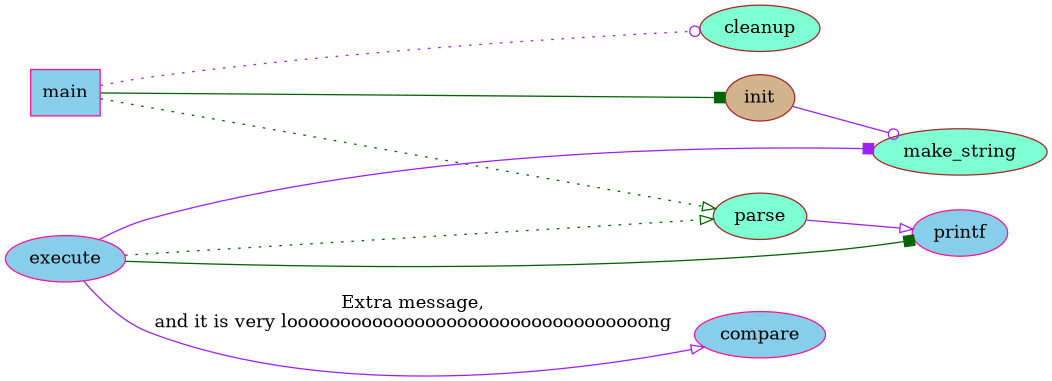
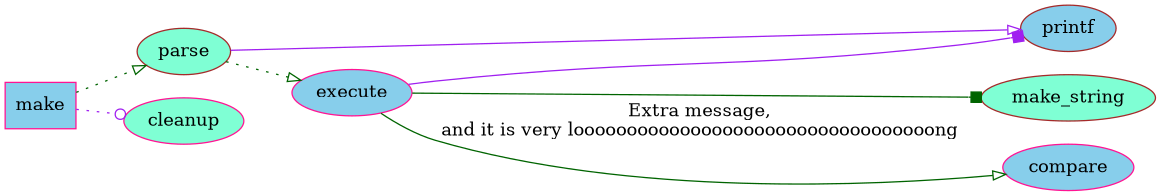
node "cleanup": color brown -> deeppink
node "main": label "main" -> "make"
node "init": removed
edge "execute" -> "make_string": color purple -> darkgreen
node "printf": color deeppink -> brown
edge "execute" -> "parse": reversed
edge "execute" -> "printf": color darkgreen -> purple
edge "execute" -> "compare": color purple -> darkgreen
